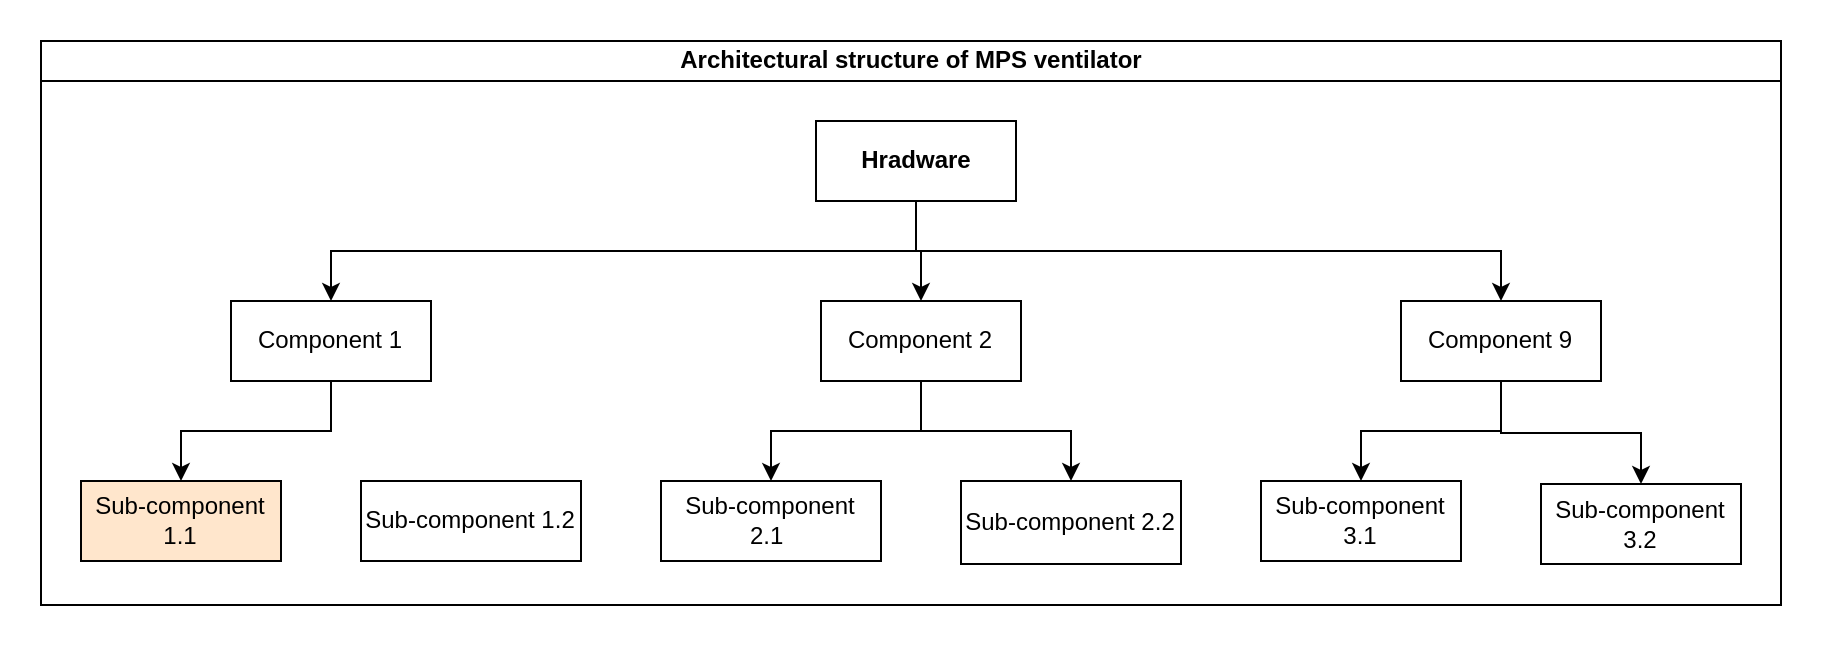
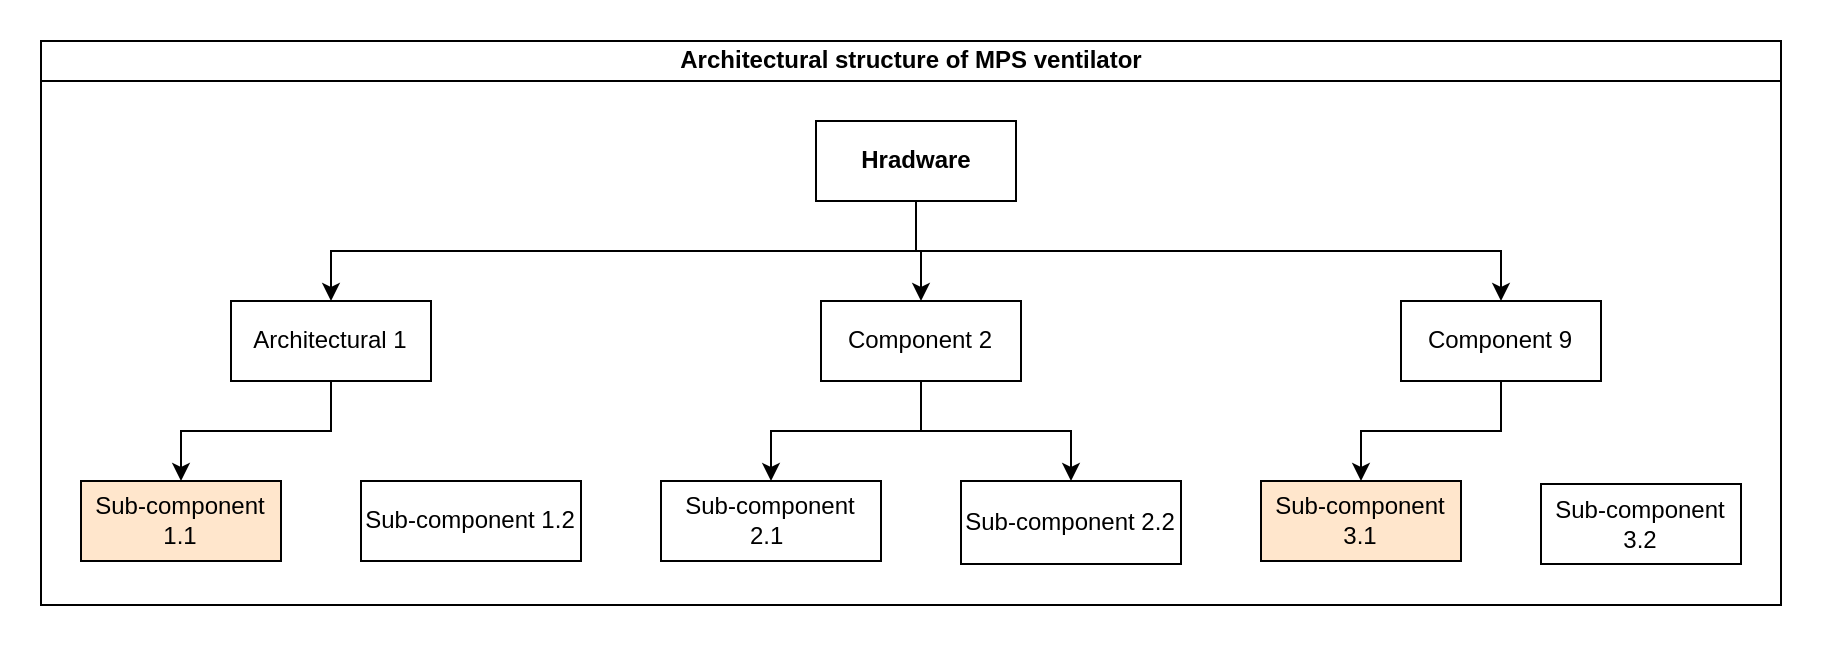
node "Component 1": label "Component 1" -> "Architectural 1"
edge "Component 9" -> "Sub-component 3.2": removed
node "Sub-component 3.1": fillcolor #ffffff -> #ffe6cc
